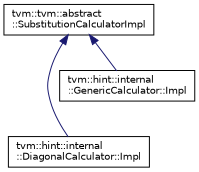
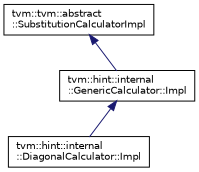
edge "tvm::hint::internal ::DiagonalCalculator::Impl" -> "tvm::tvm::abstract ::SubstitutionCalculatorImpl": now "tvm::hint::internal ::DiagonalCalculator::Impl" -> "tvm::hint::internal ::GenericCalculator::Impl"
